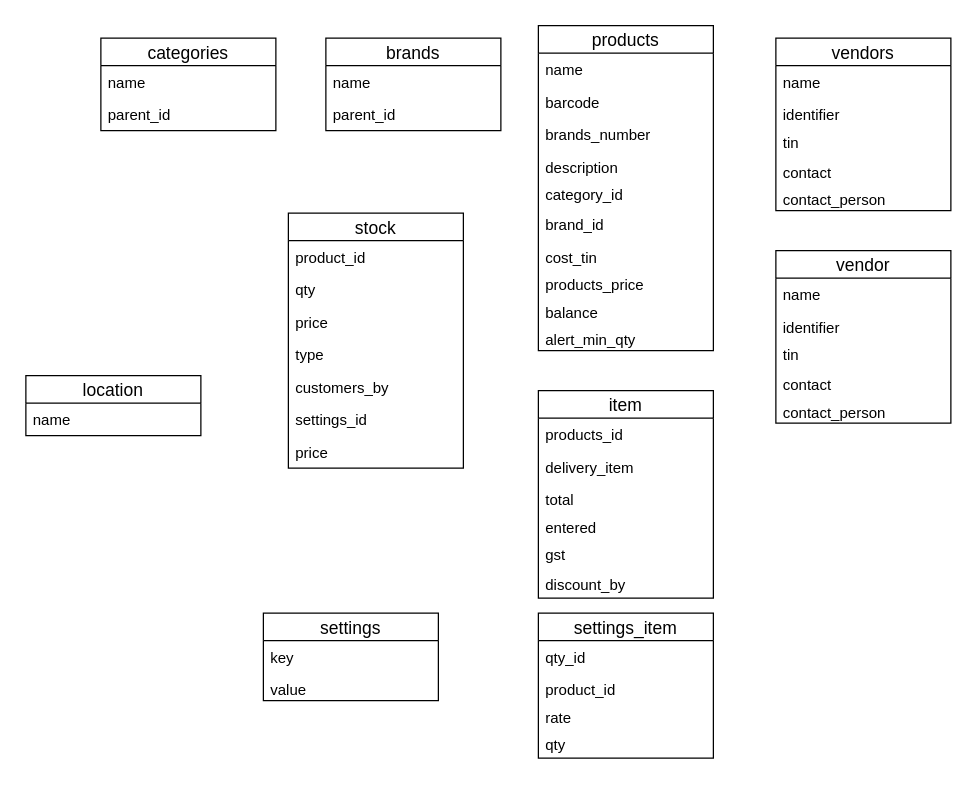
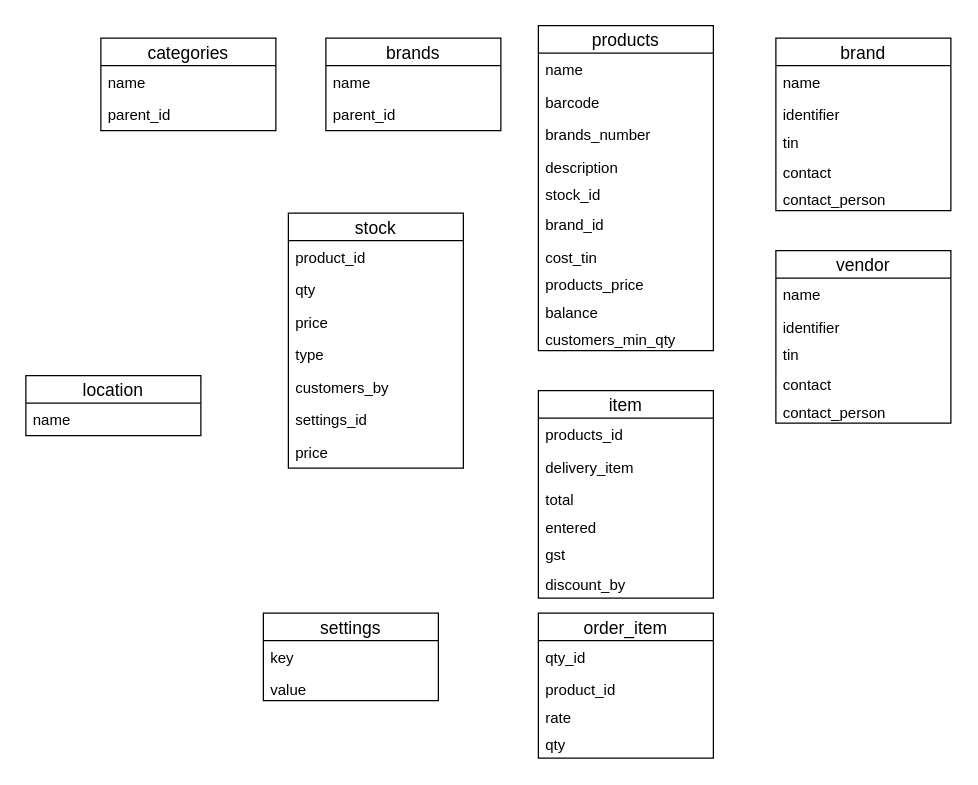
node "vendors": label "vendors" -> "brand"
node "category_id": label "category_id" -> "stock_id"
node "alert_min_qty": label "alert_min_qty" -> "customers_min_qty"
node "settings_item": label "settings_item" -> "order_item"
